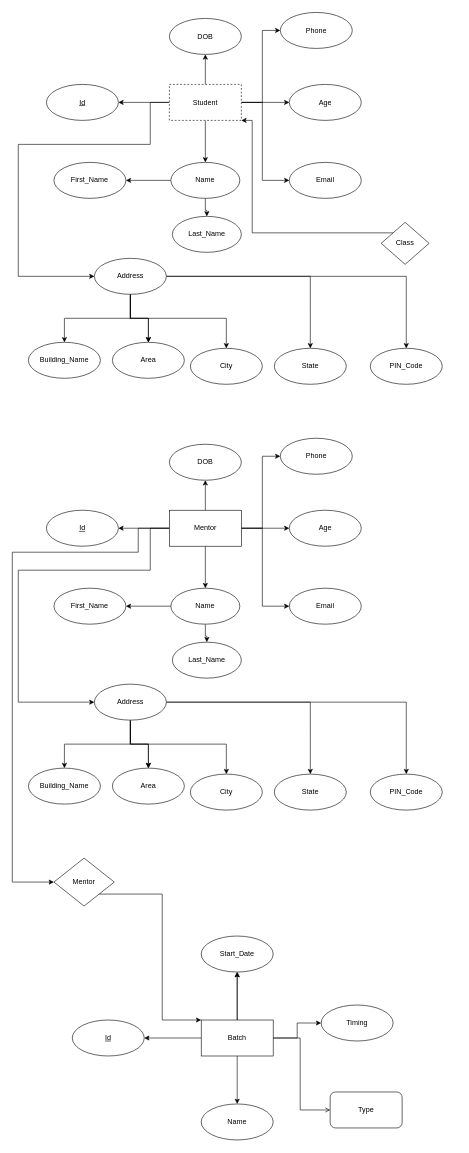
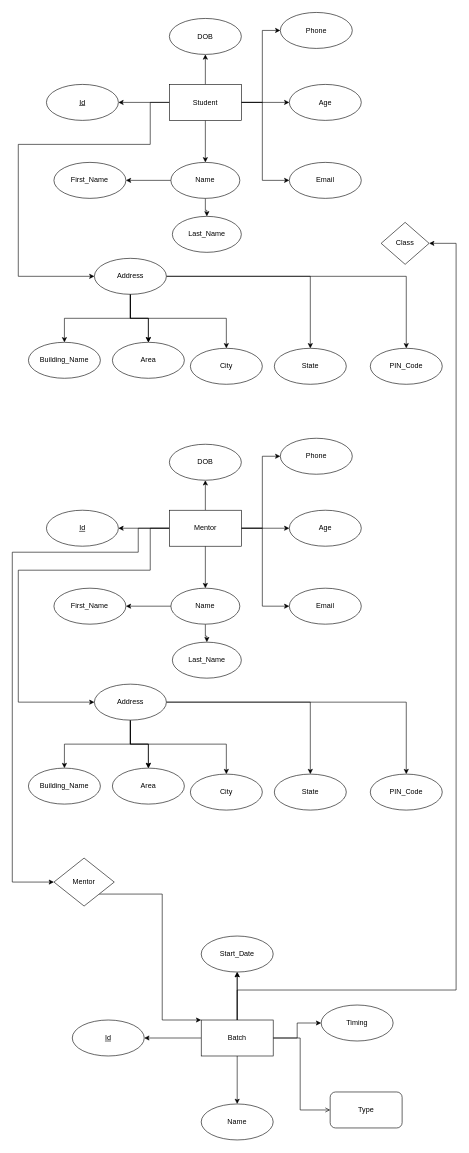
node "Student": style dashed -> solid
edge "Class" -> "Student": removed
edge "Batch" -> "Class": added
